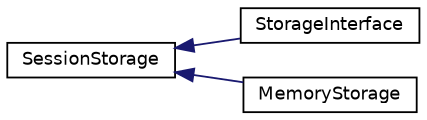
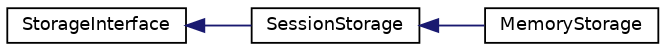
edge "StorageInterface" -> "SessionStorage": reversed
